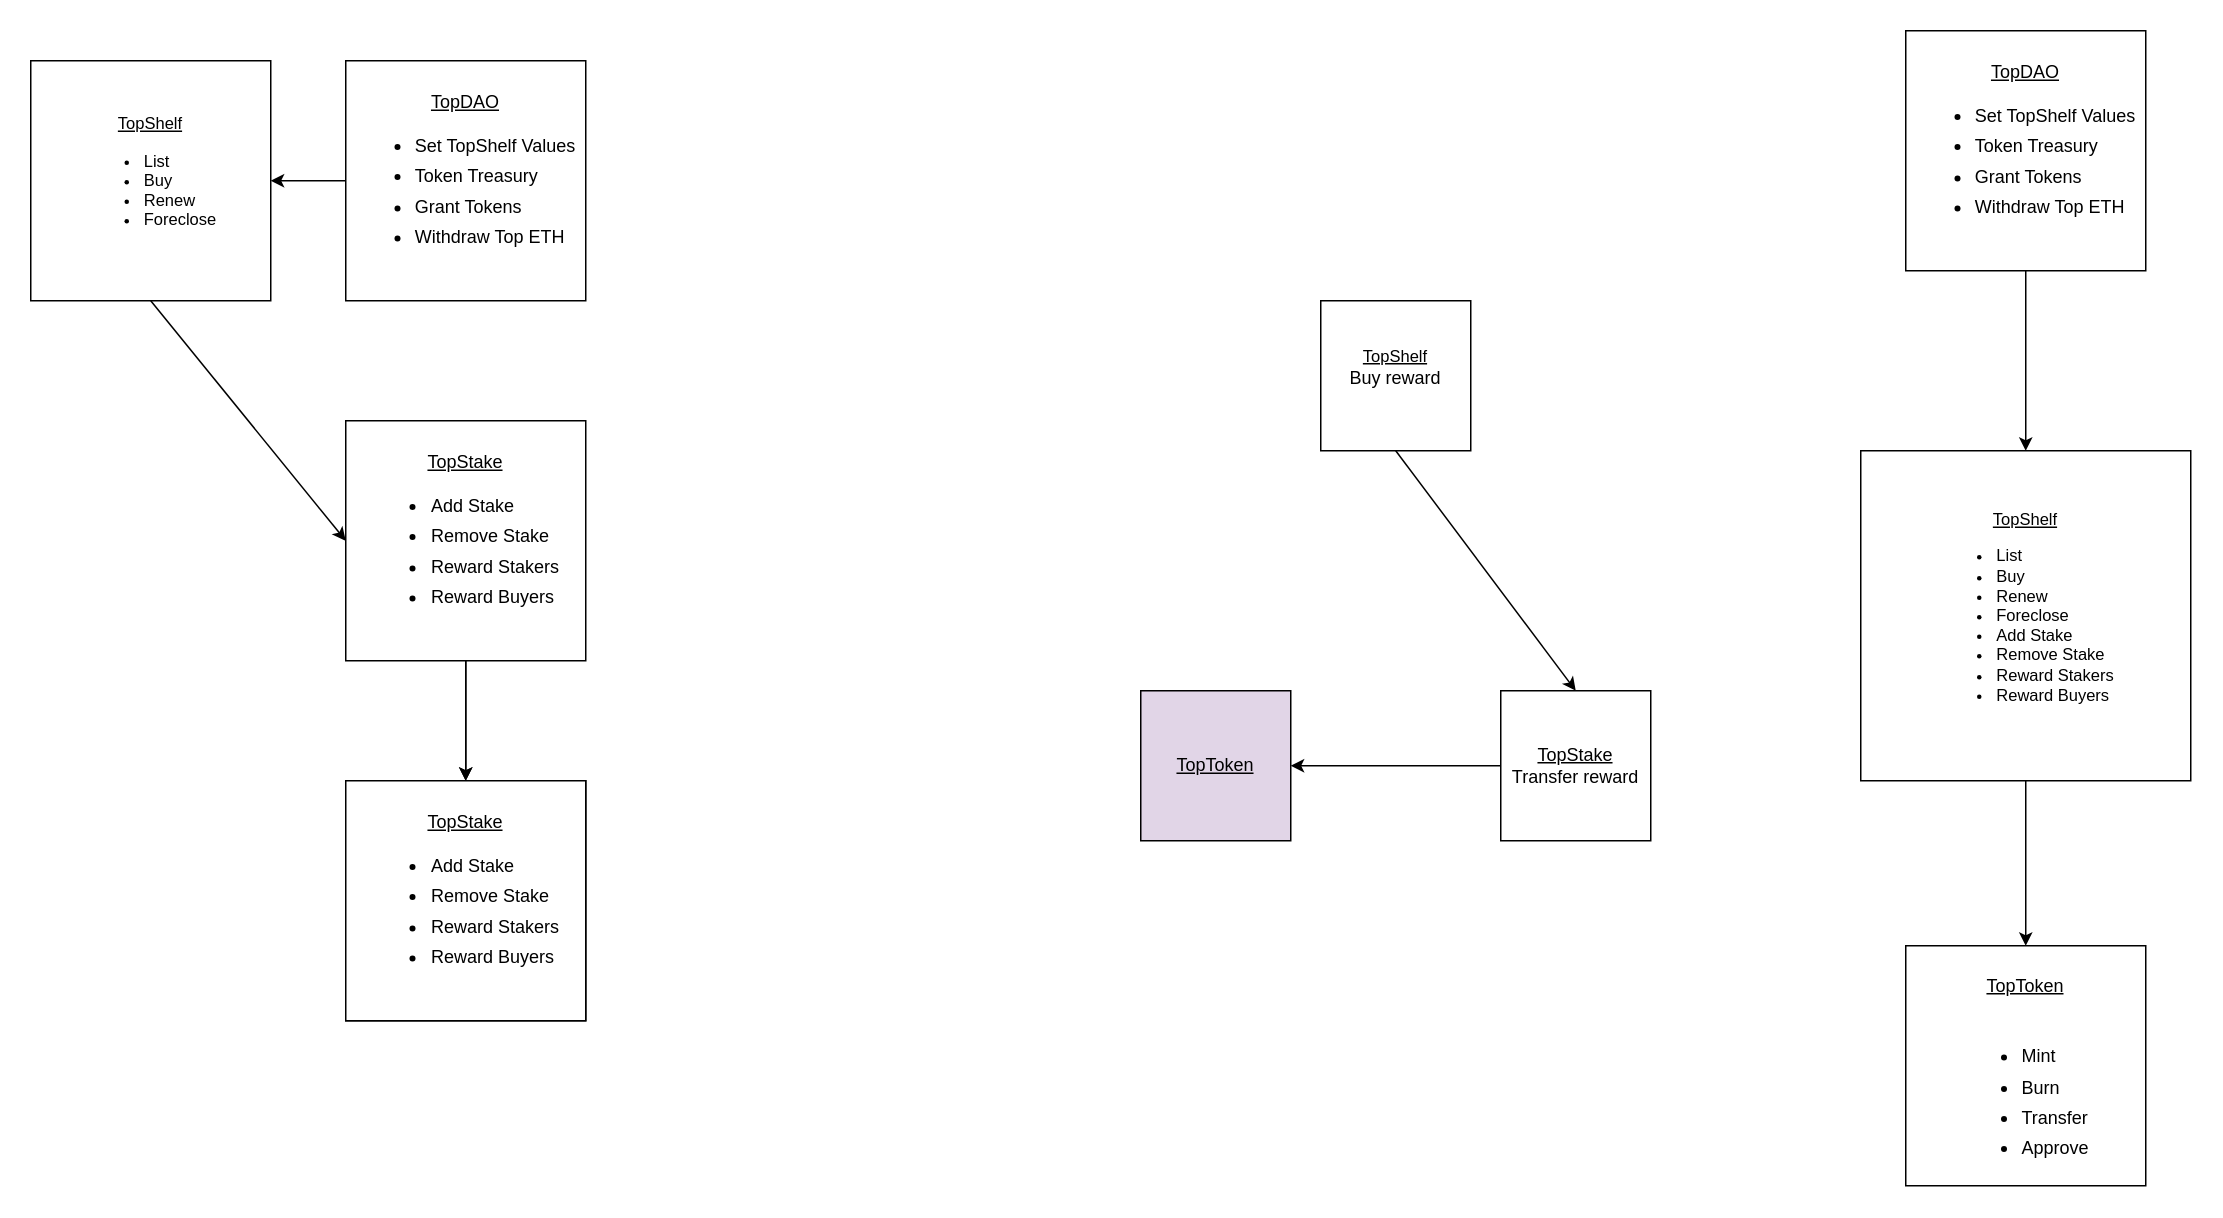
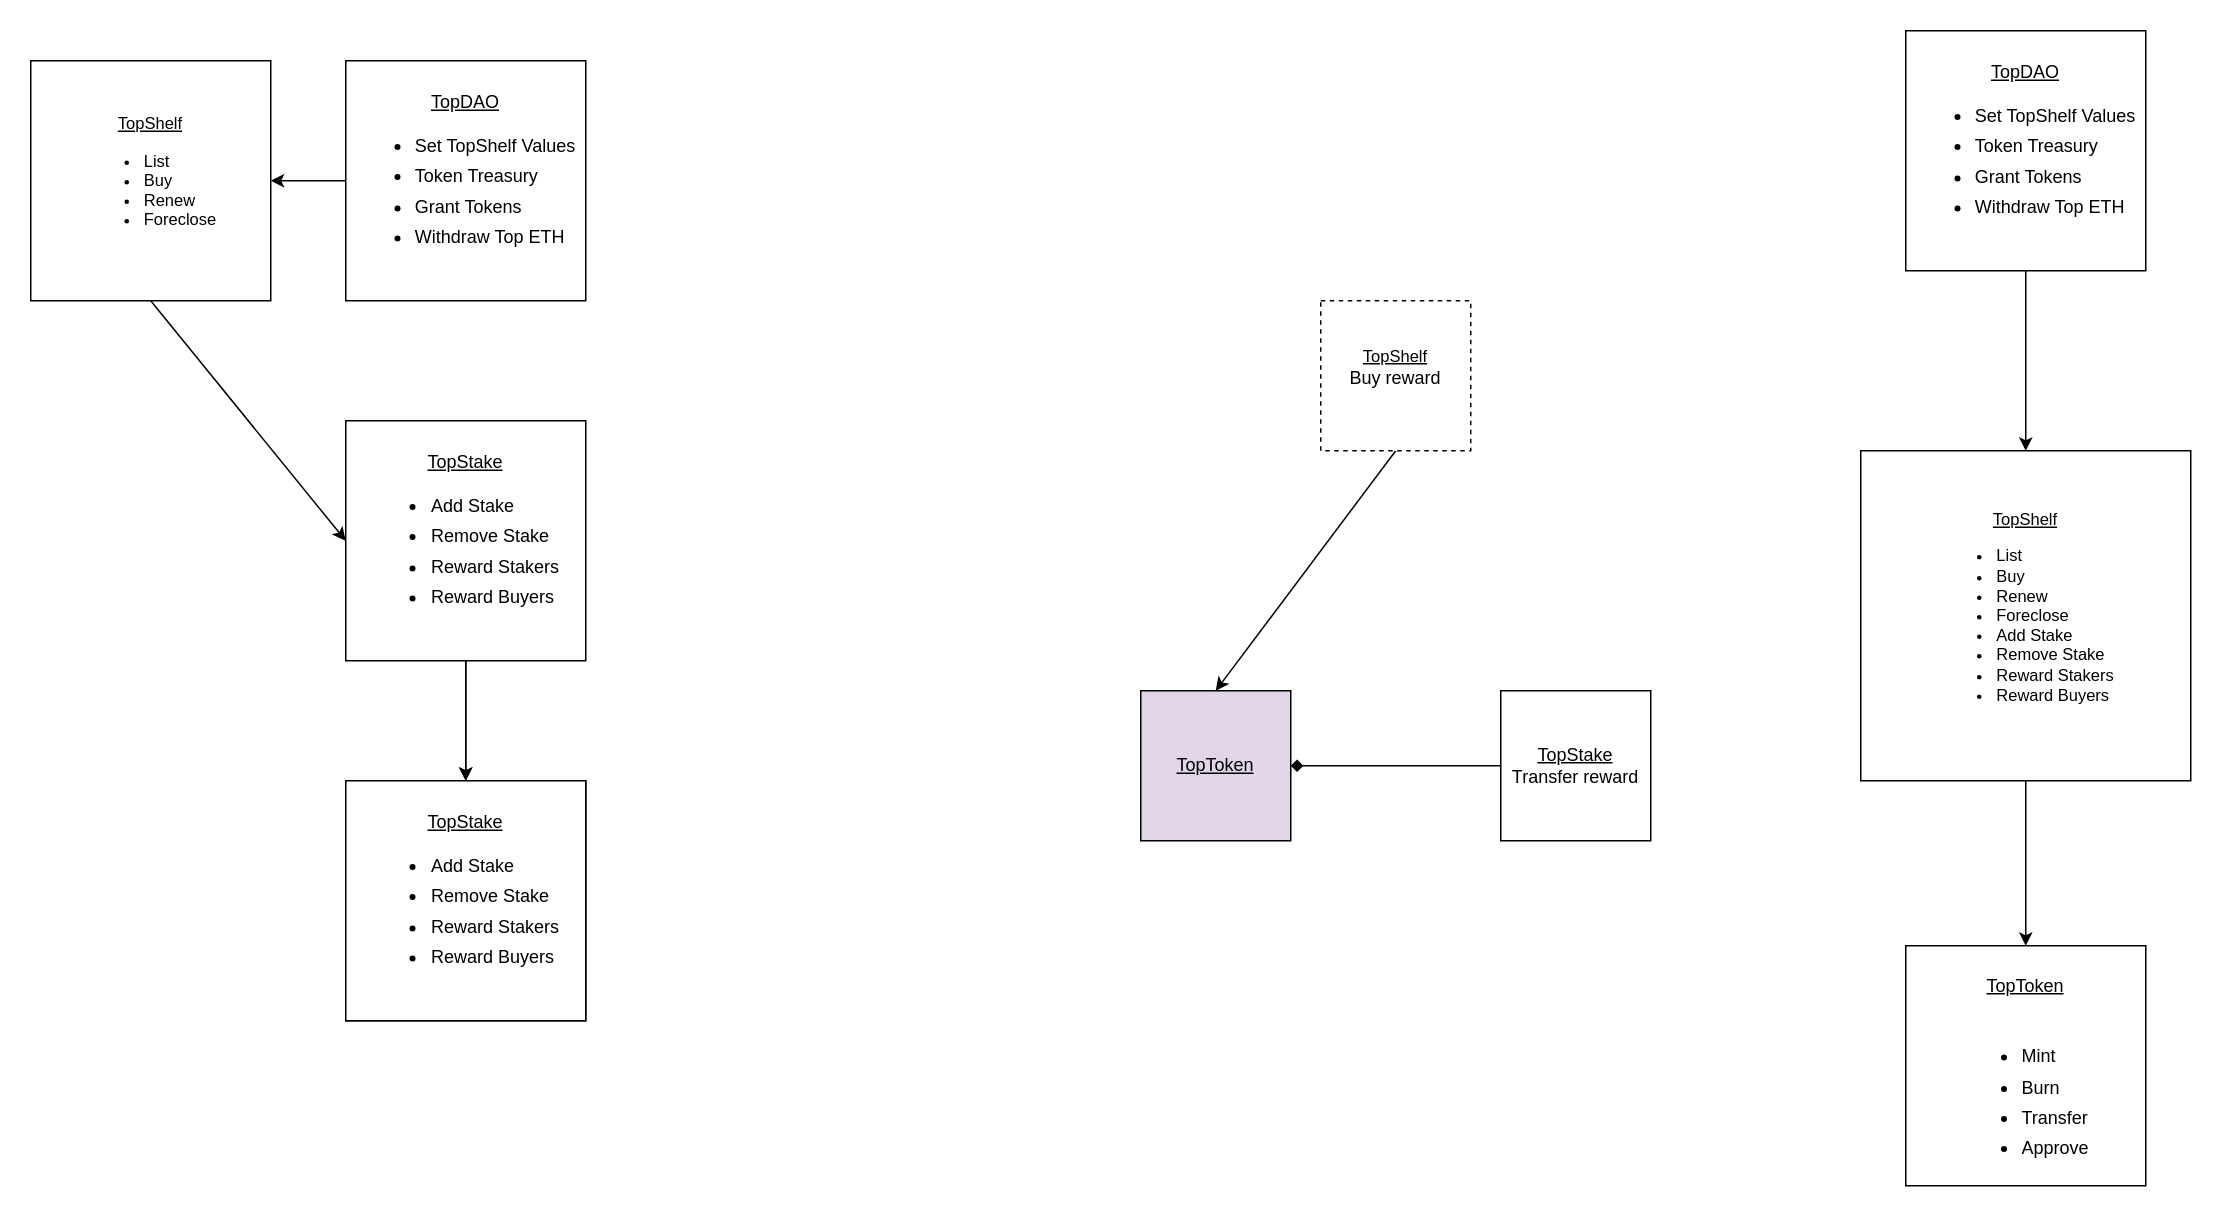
node "TopShelf Buy reward": style solid -> dashed
edge "TopShelf Buy reward" -> "TopToken": added
edge "TopShelf Buy reward" -> "TopStake Transfer reward": removed
edge "TopStake Transfer reward" -> "TopToken": arrowhead classic -> diamond
